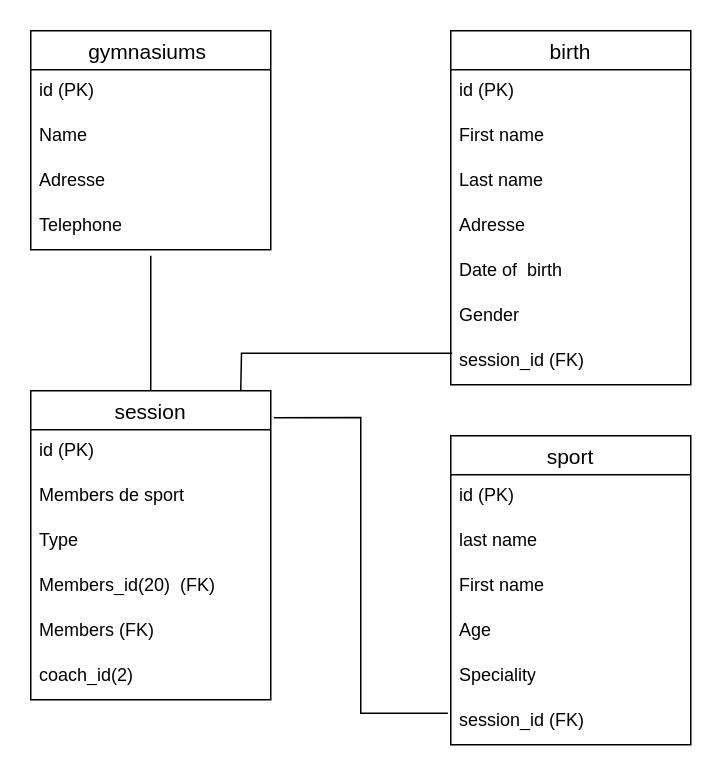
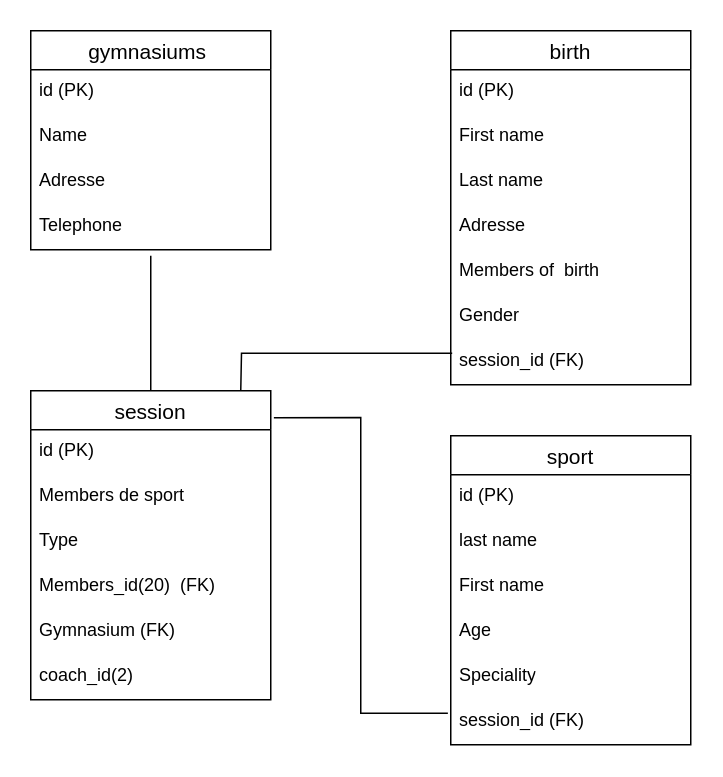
node "Date of birth": label "Date of birth" -> "Members of birth"
node "Members (FK)": label "Members (FK)" -> "Gymnasium (FK)"
